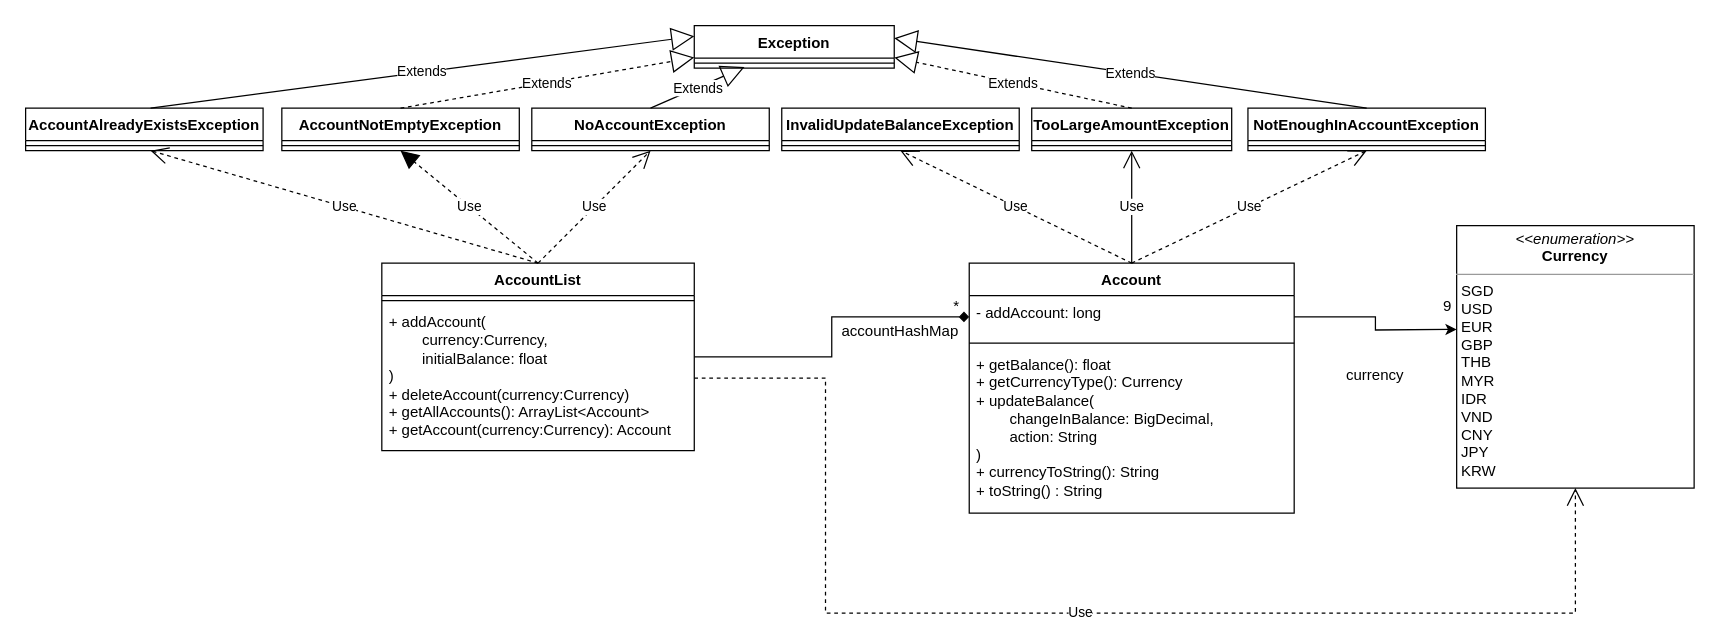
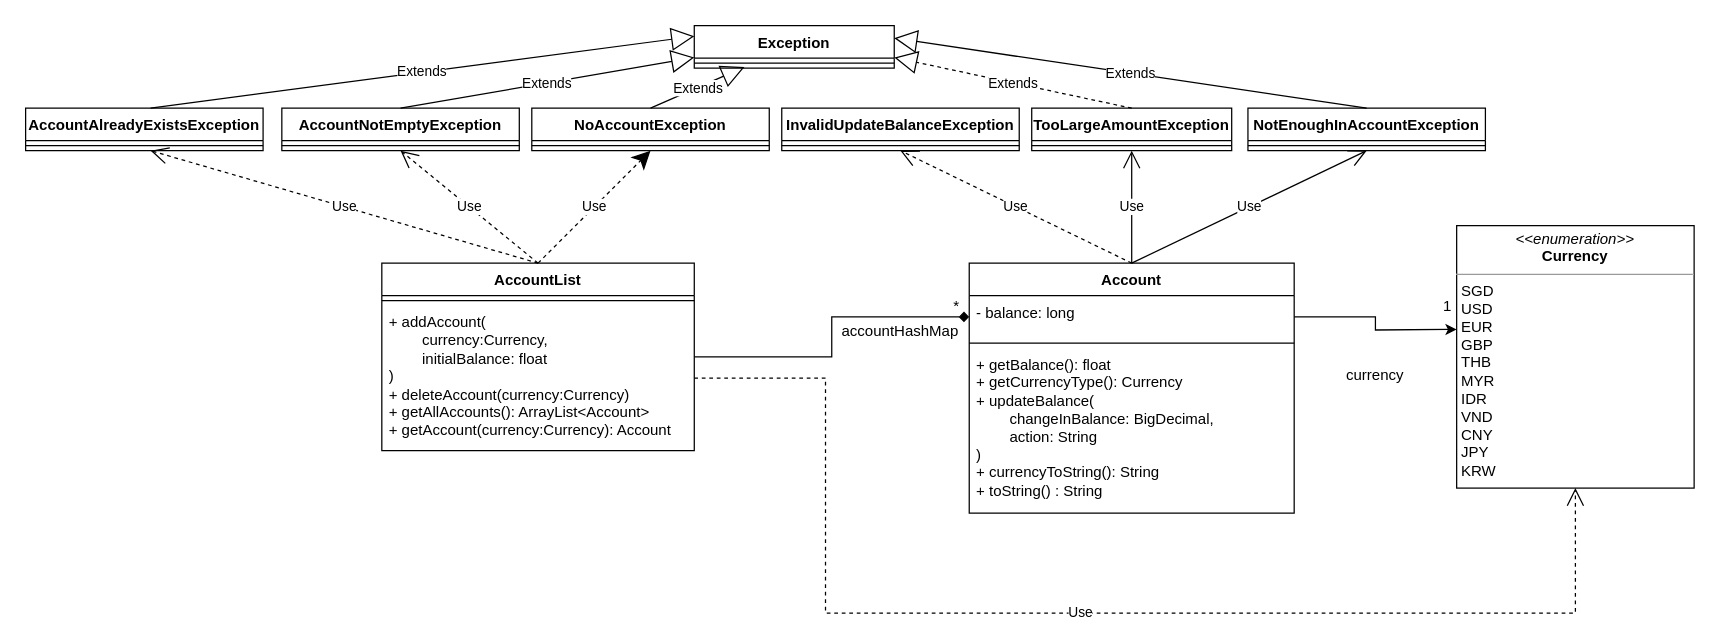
edge "AccountNotEmptyException" -> "Exception": style dashed -> solid
edge "AccountList" -> "NoAccountException": arrowhead open -> classic
edge "AccountList" -> "AccountNotEmptyException": arrowhead block -> open
edge "Account" -> "NotEnoughInAccountException": style dashed -> solid
node "9": label "9" -> "1"
node "- addAccount: long": label "- addAccount: long" -> "- balance: long"
